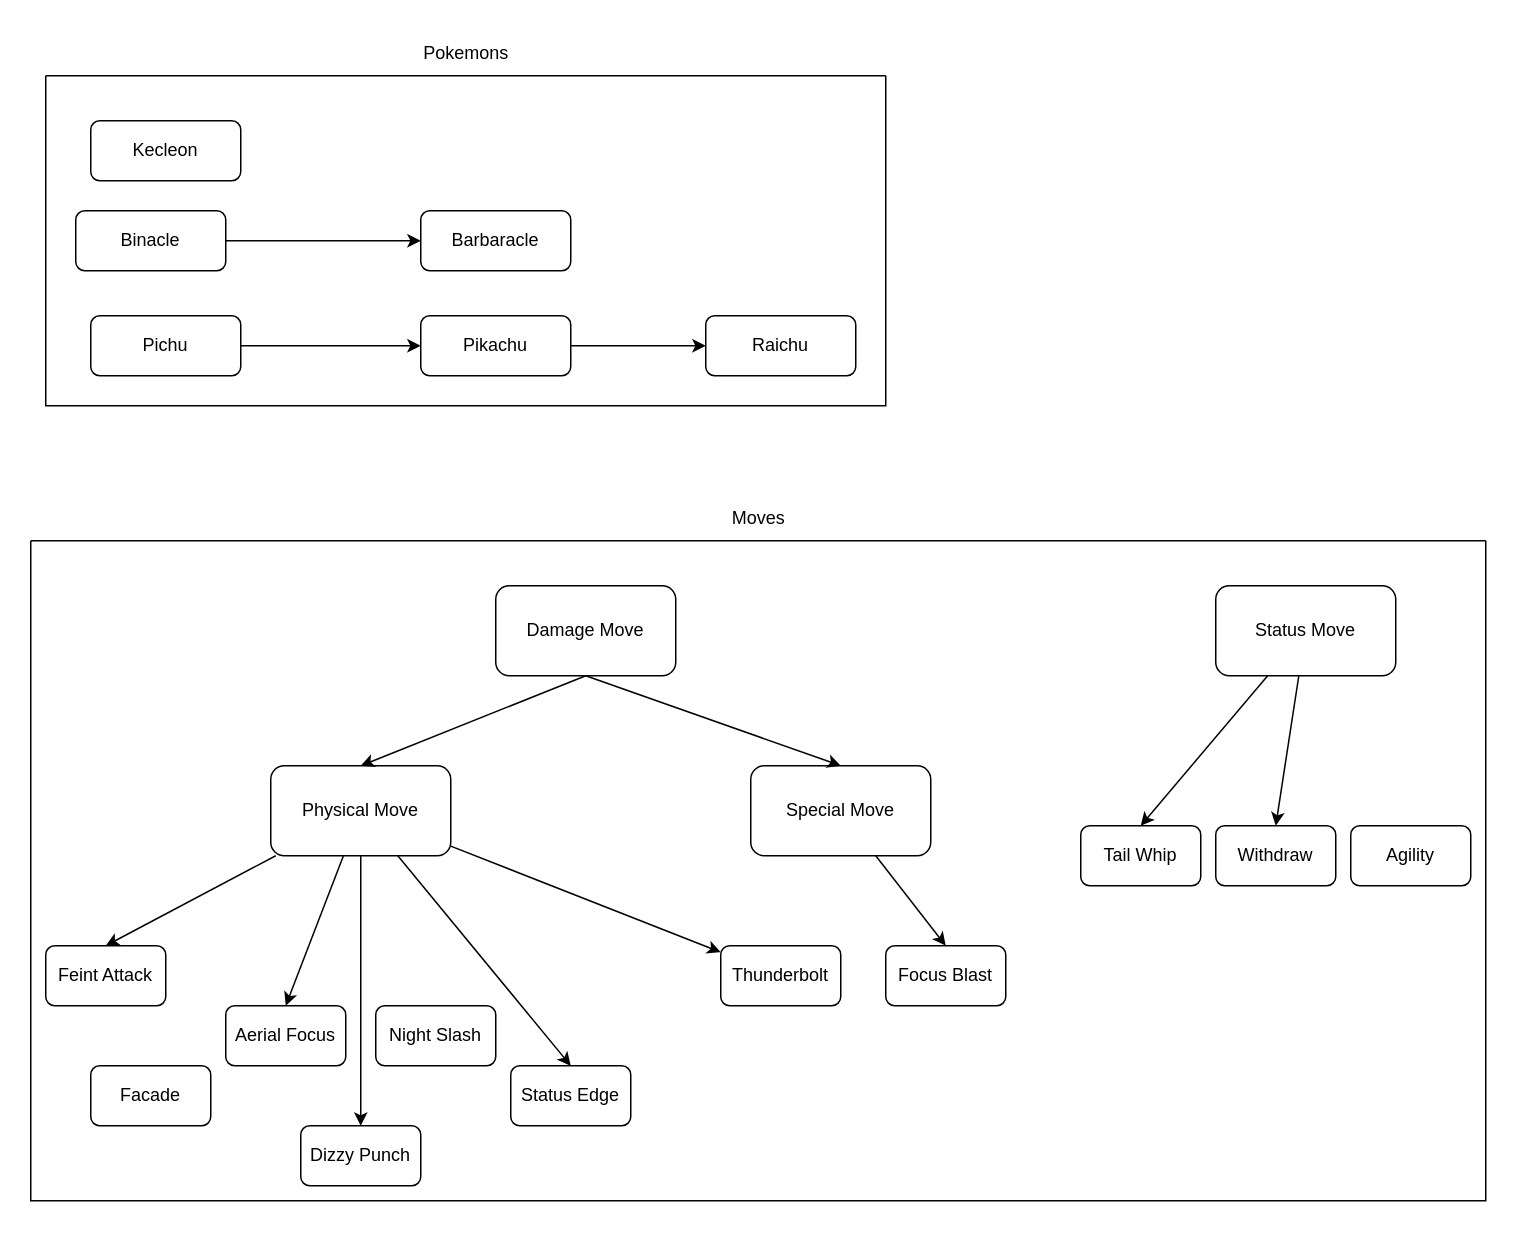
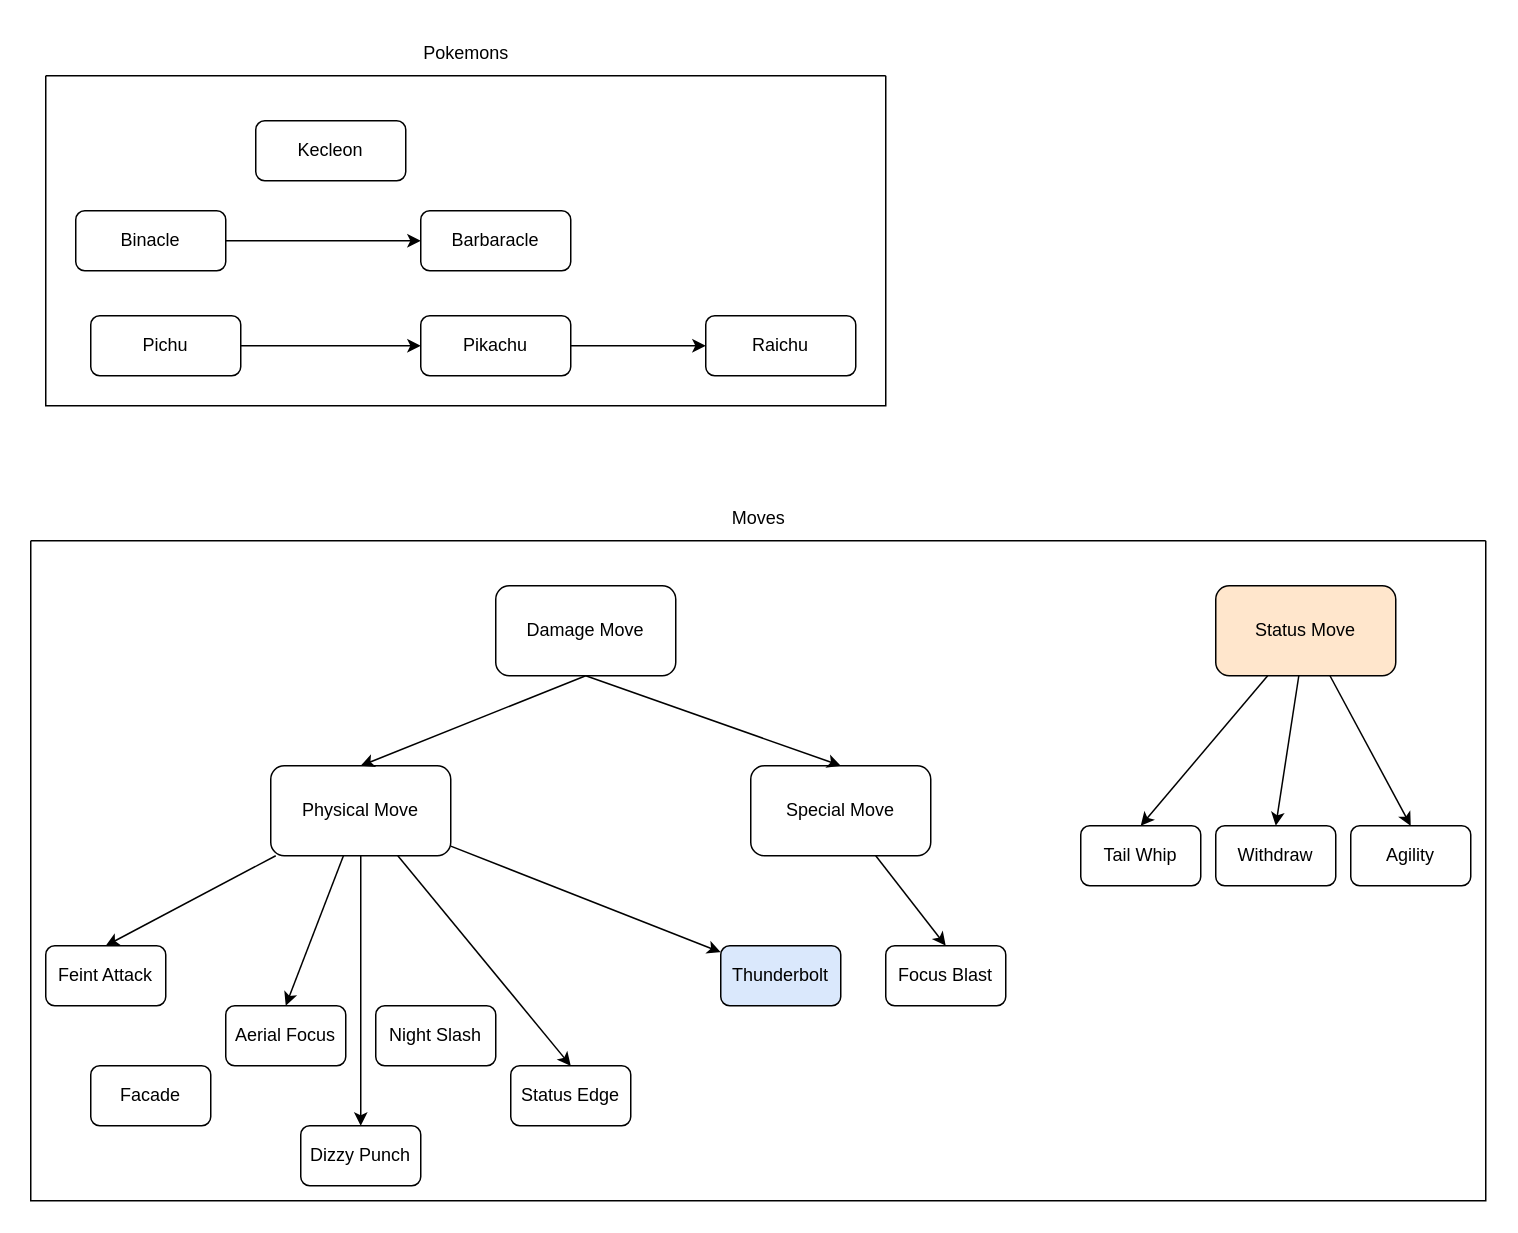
node "Kecleon": moved (166, 151) -> (331, 151)
node "Status Move": fillcolor #ffffff -> #ffe6cc
edge "Status Move" -> "Agility": added
node "Thunderbolt": fillcolor #ffffff -> #dae8fc
